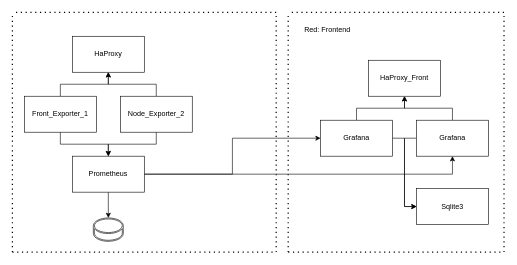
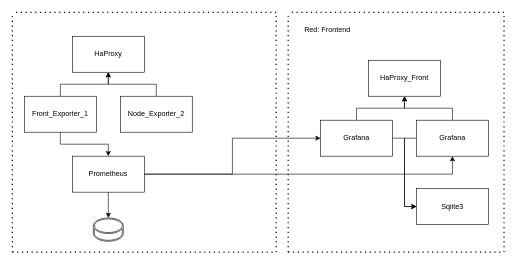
edge "Node_Exporter_2" -> "Prometheus": removed
